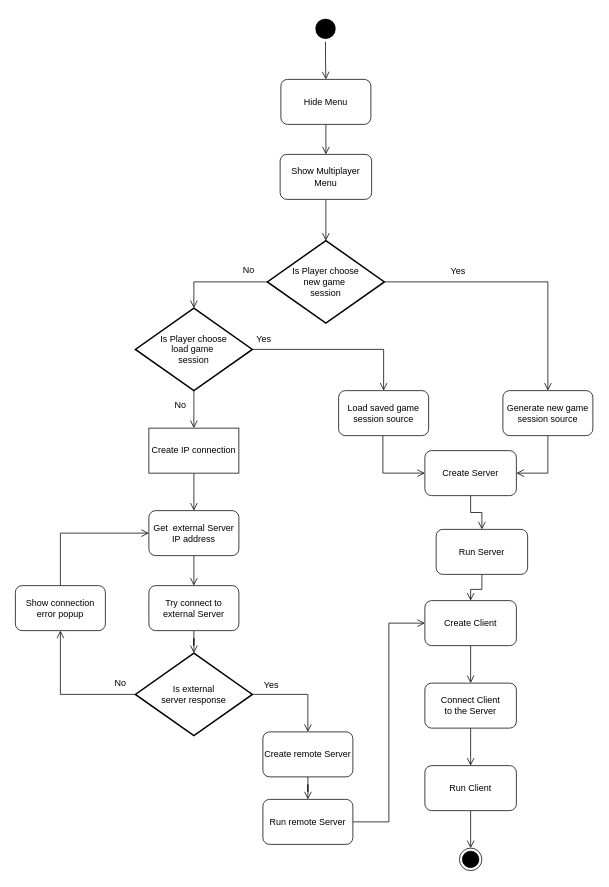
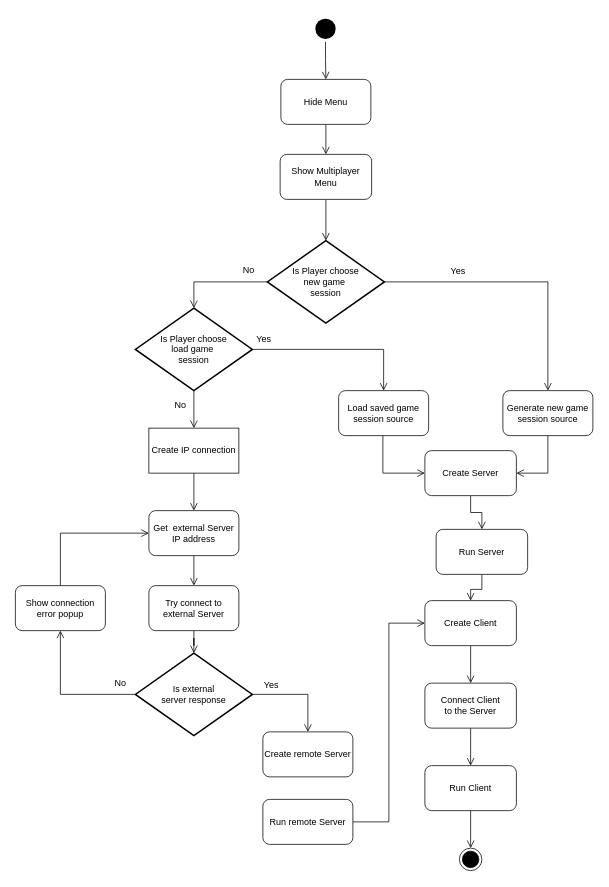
edge "Create remote Server" -> "Run remote Server": removed
